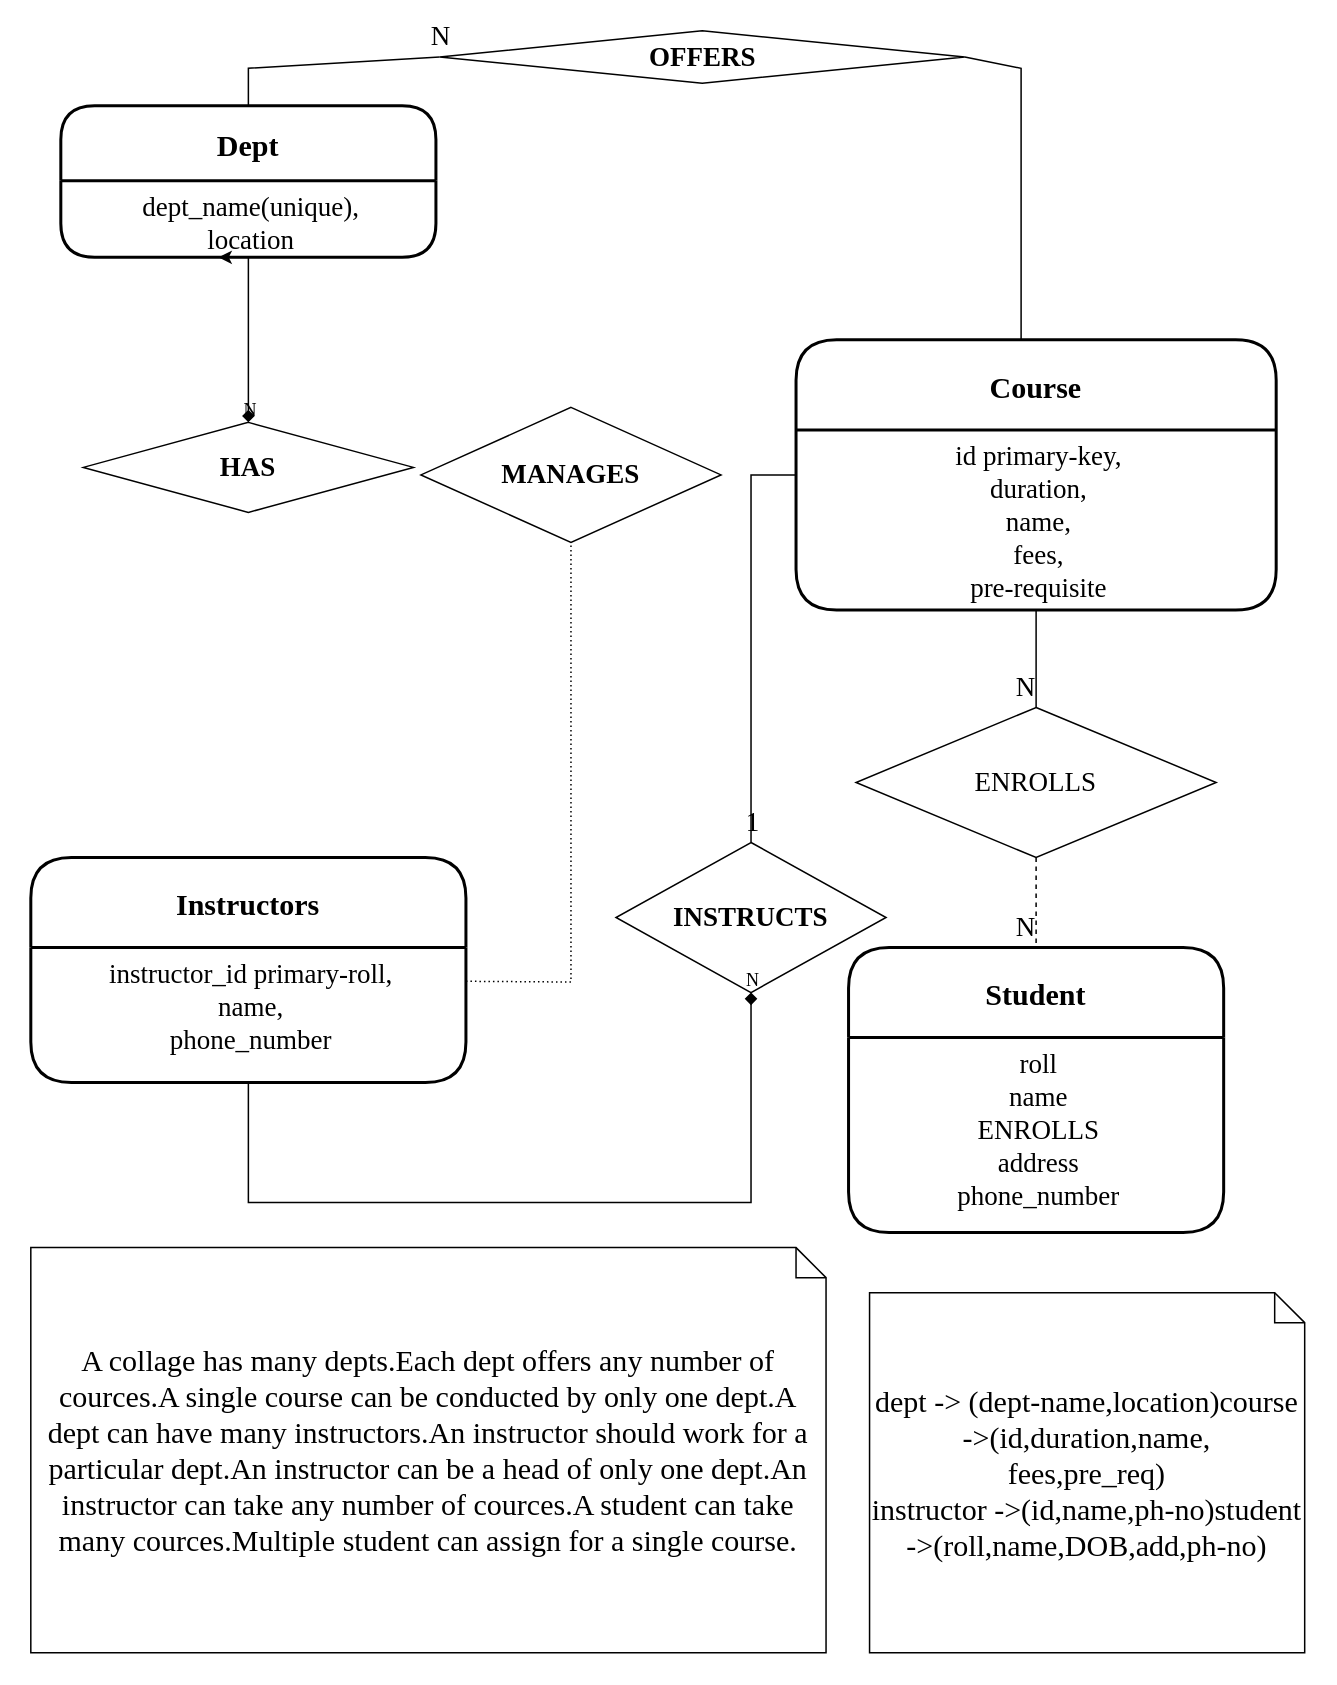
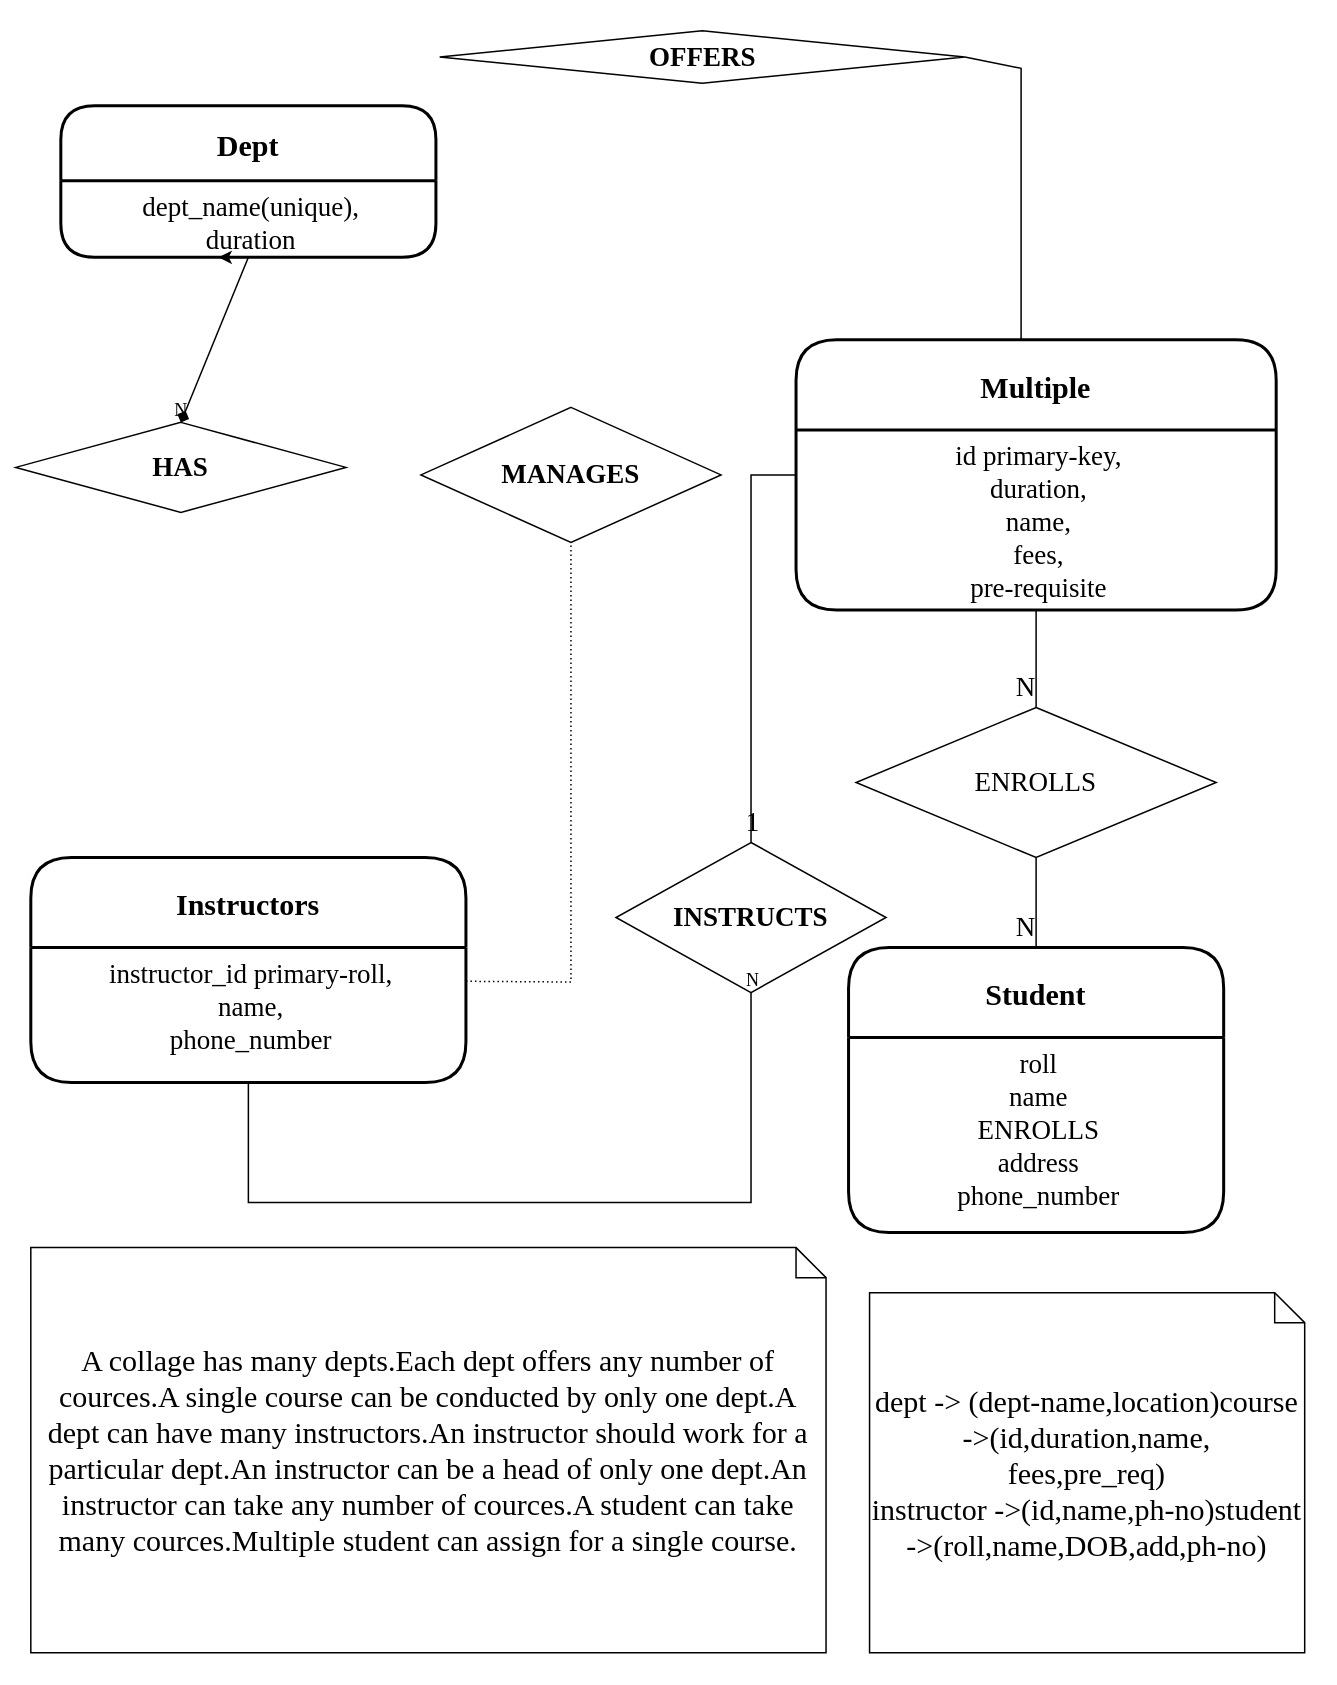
edge "OFFERS" -- "Dept": removed, label "N"
node "dept_name(unique), location": label "dept_name(unique), location" -> "dept_name(unique), duration"
node "Course": label "Course" -> "Multiple"
node "HAS": moved (248, 467) -> (181, 467)
edge "ENROLLS" -- "Student": style dashed -> solid
edge "instructor_id primary-roll, name, phone_number" -> "INSTRUCTS": arrowhead diamond -> none
